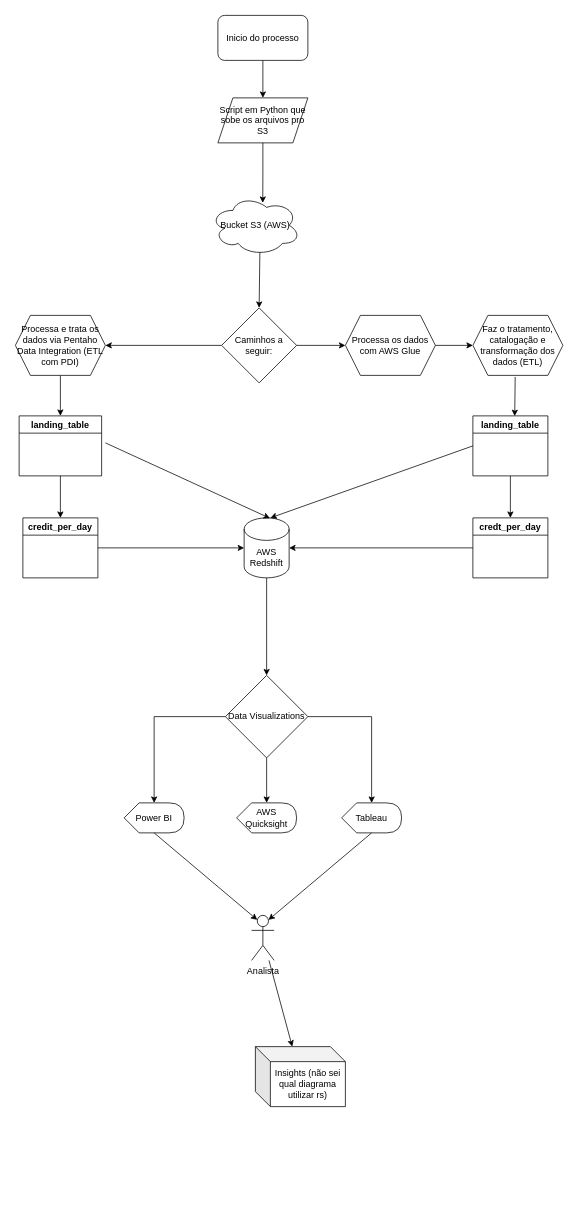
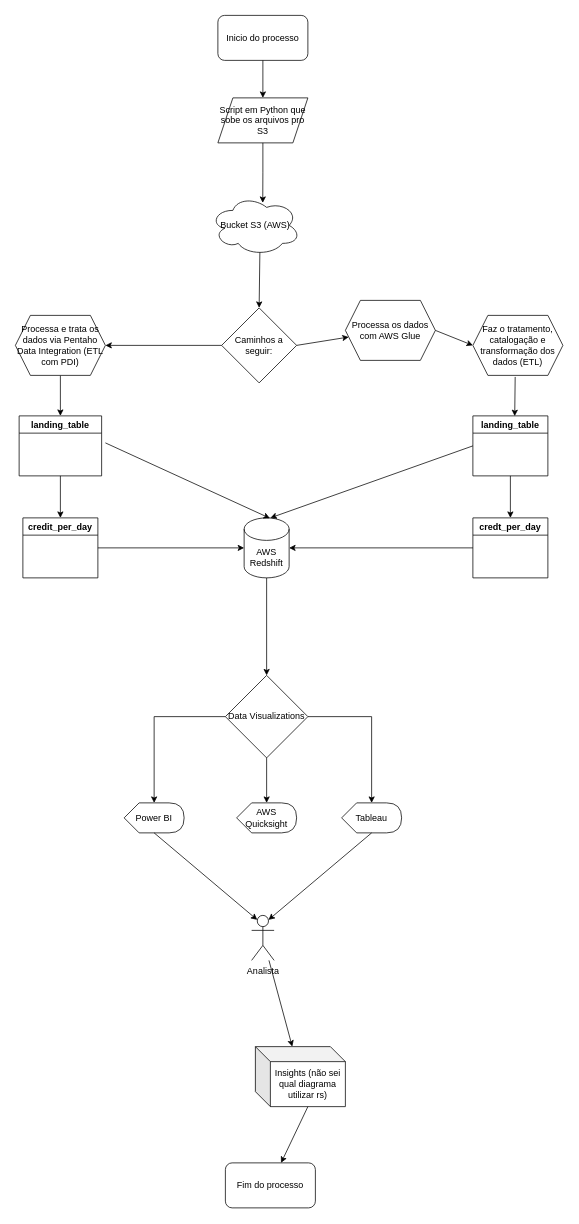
node "Processa os dados com AWS Glue": moved (390, 345) -> (390, 330)
edge "Insights (não sei qual diagrama utilizar rs)" -> "Fim do processo": added
node "Fim do processo": added
